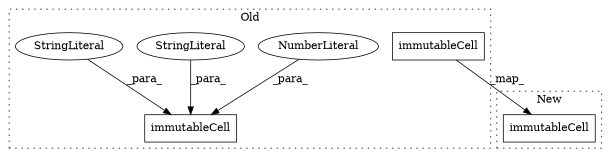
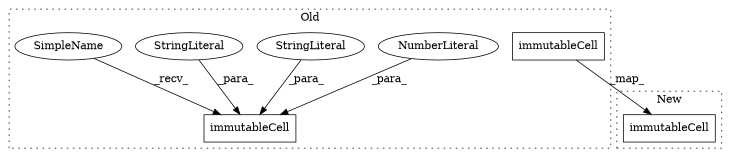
node "SimpleName": added
